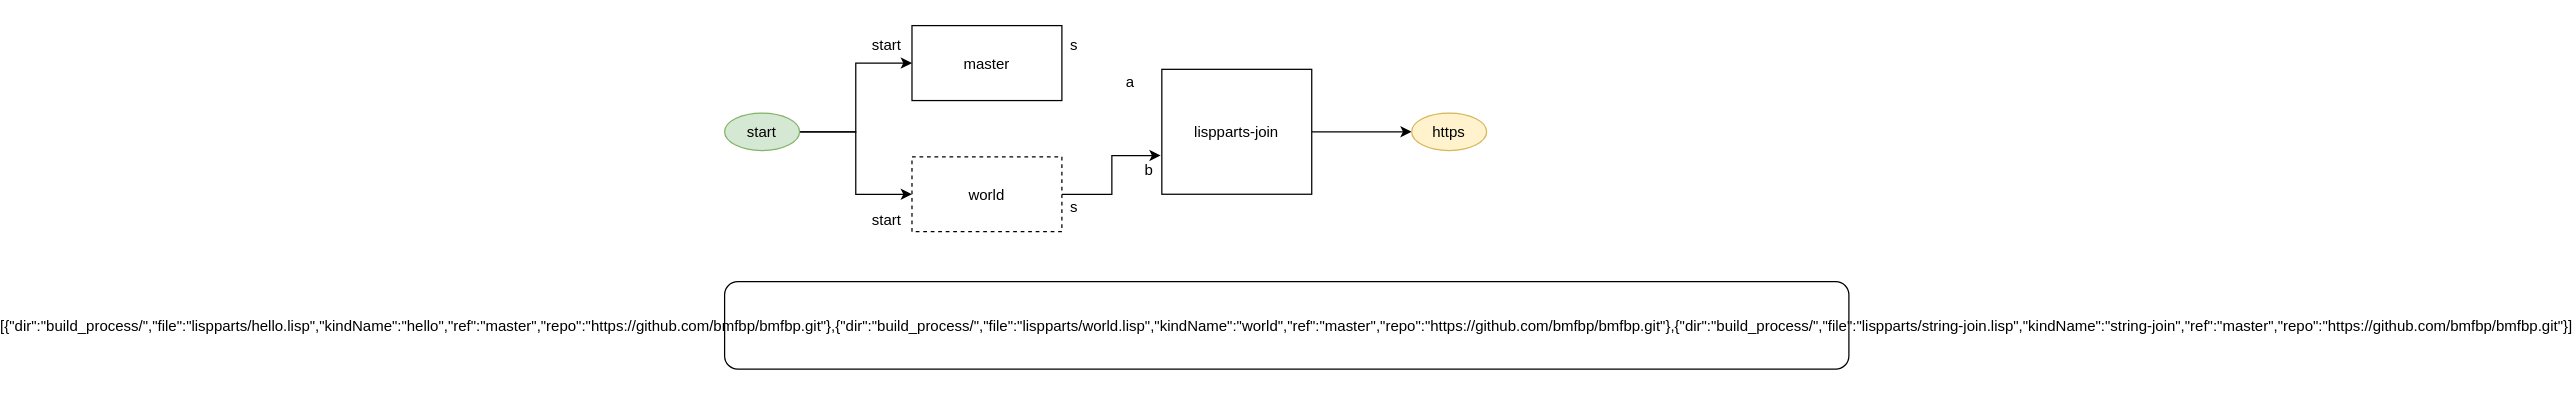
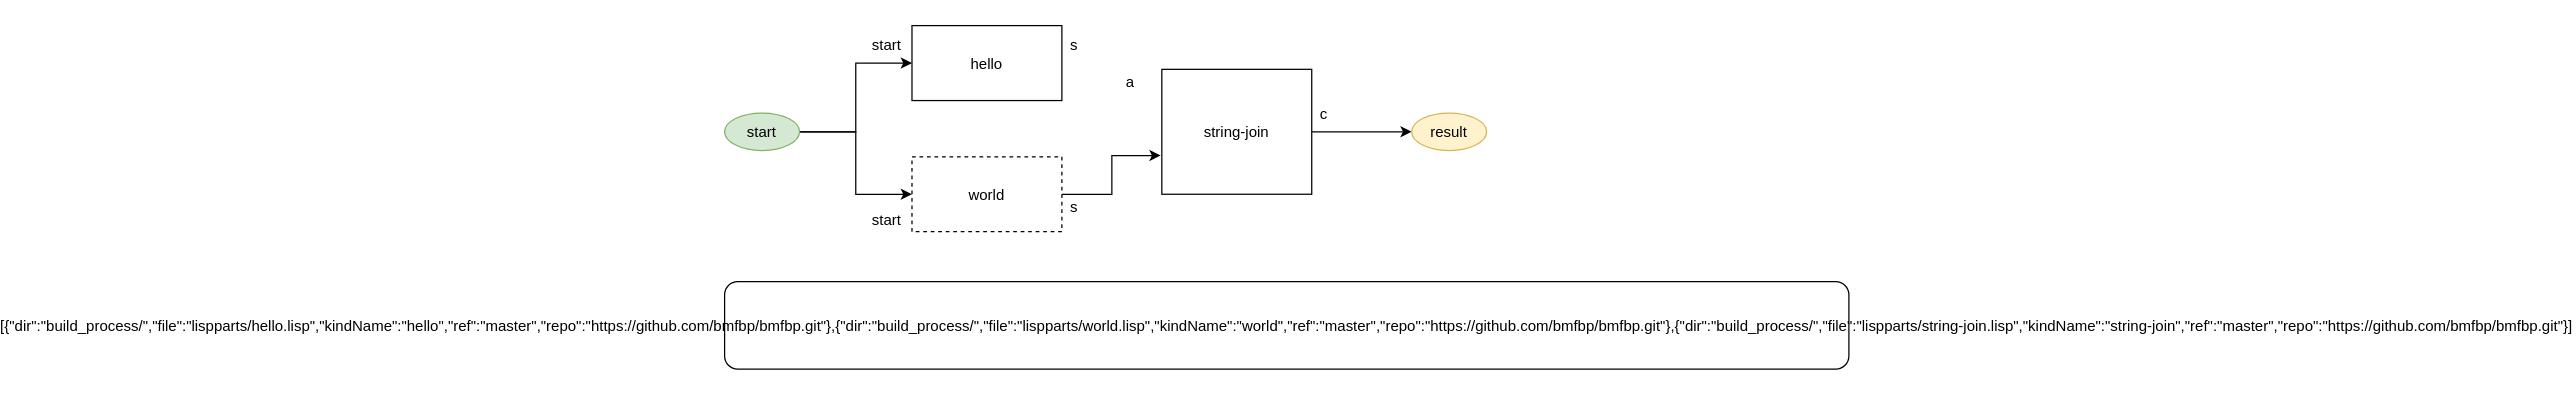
node "master": label "master" -> "hello"
node "c": added
node "lispparts-join": label "lispparts-join" -> "string-join"
node "https": label "https" -> "result"
node "b": removed
